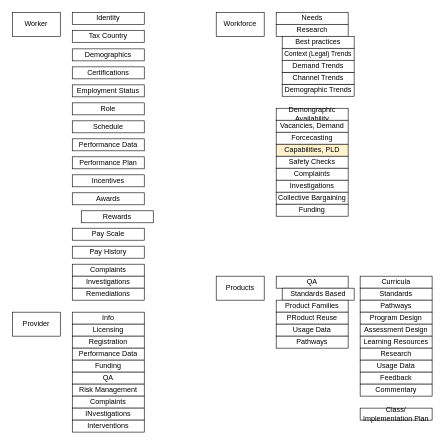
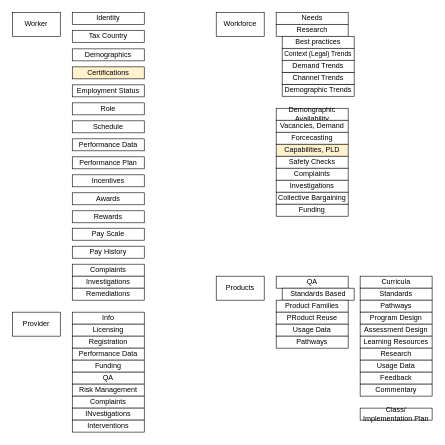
node "Certifications": fillcolor #ffffff -> #fff2cc
node "Rewards": moved (117, 217) -> (108, 217)
